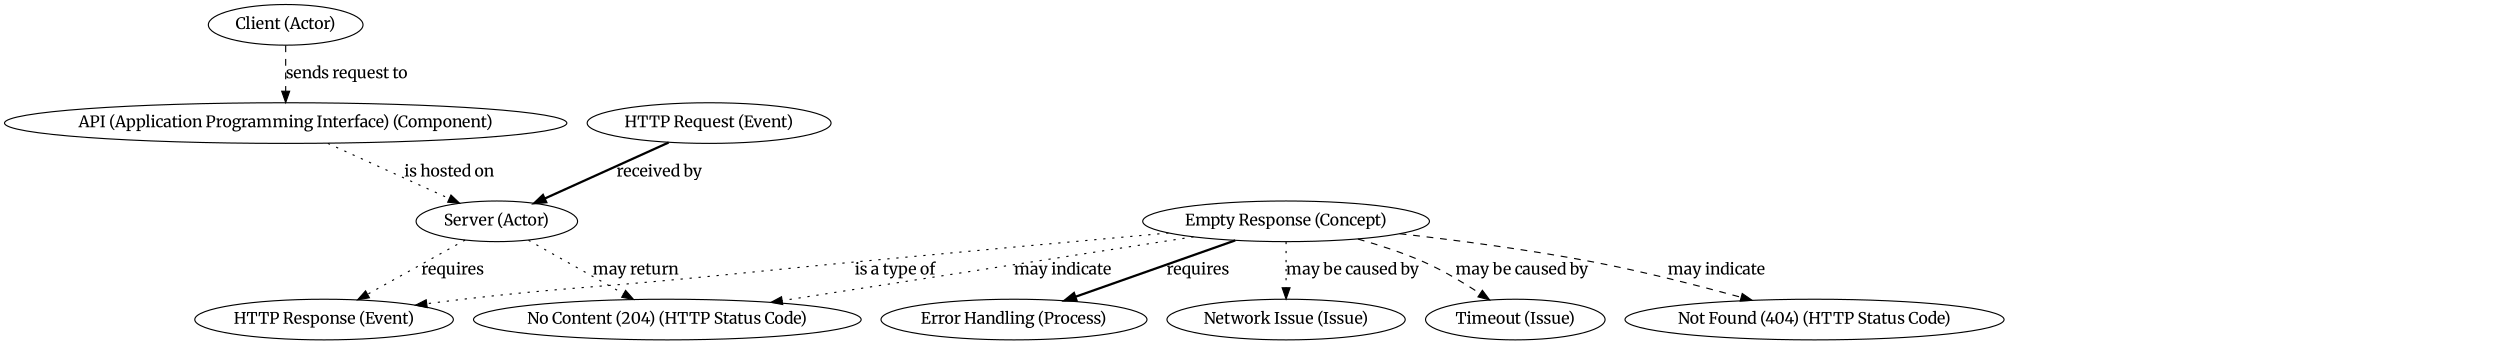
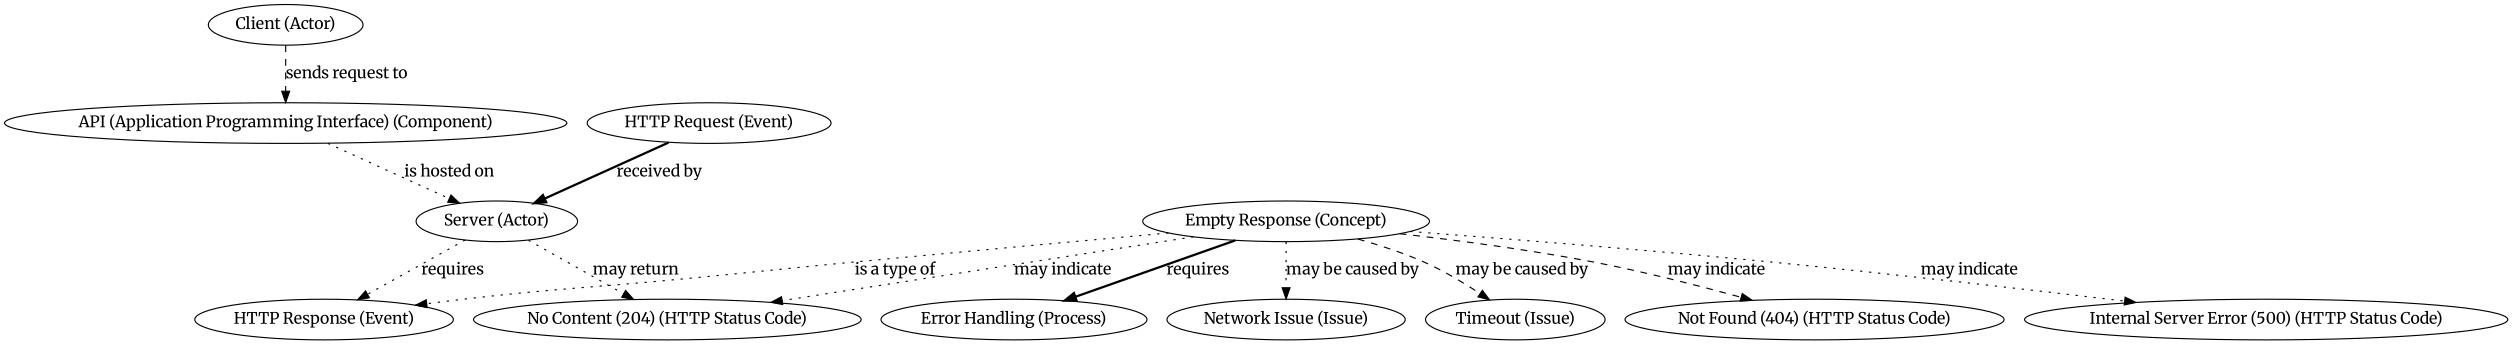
node "Internal Server Error (500) (HTTP Status Code)": added
